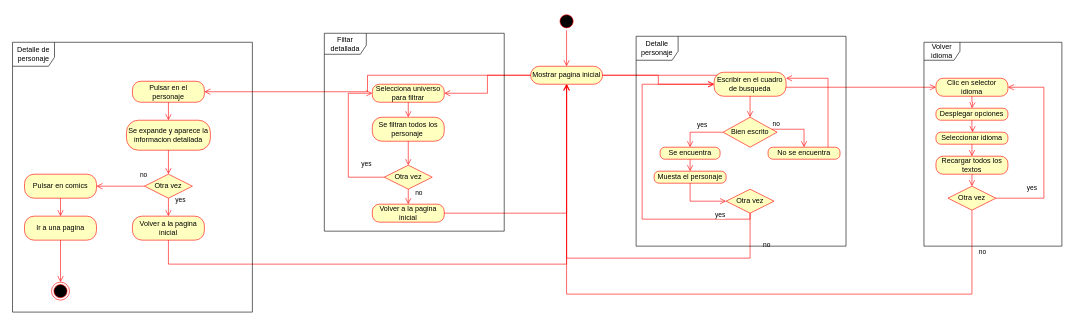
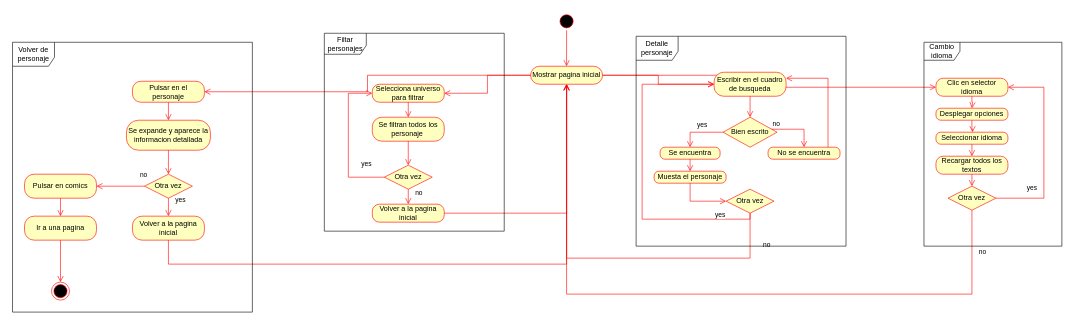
node "Filtar detallada": label "Filtar detallada" -> "Filtar personajes"
node "Volver idioma": label "Volver idioma" -> "Cambio idioma"
node "Detalle de personaje": label "Detalle de personaje" -> "Volver de personaje"
